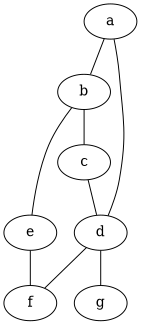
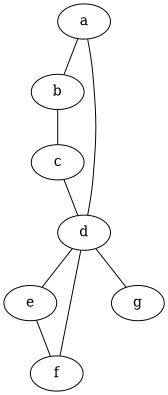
edge "b" -- "e": now "d" -- "e"
